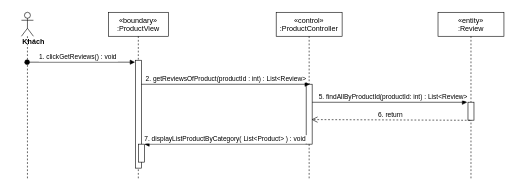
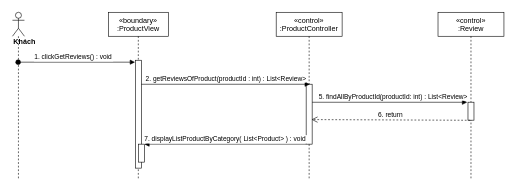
node "«entity» :Review": label "«entity» :Review" -> "«control» :Review"
node "Khách": moved (27, 96) -> (18, 96)
